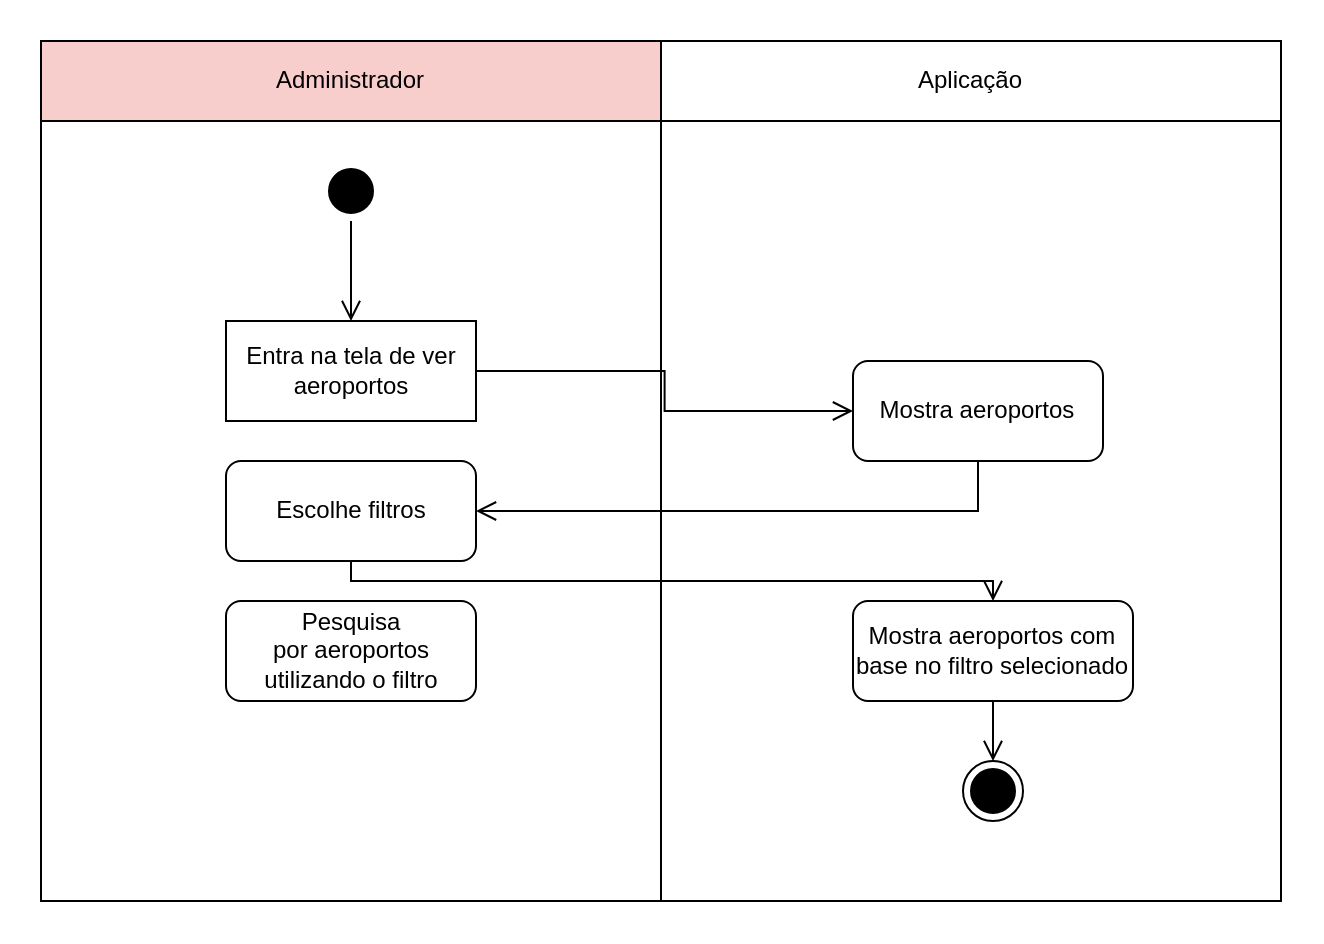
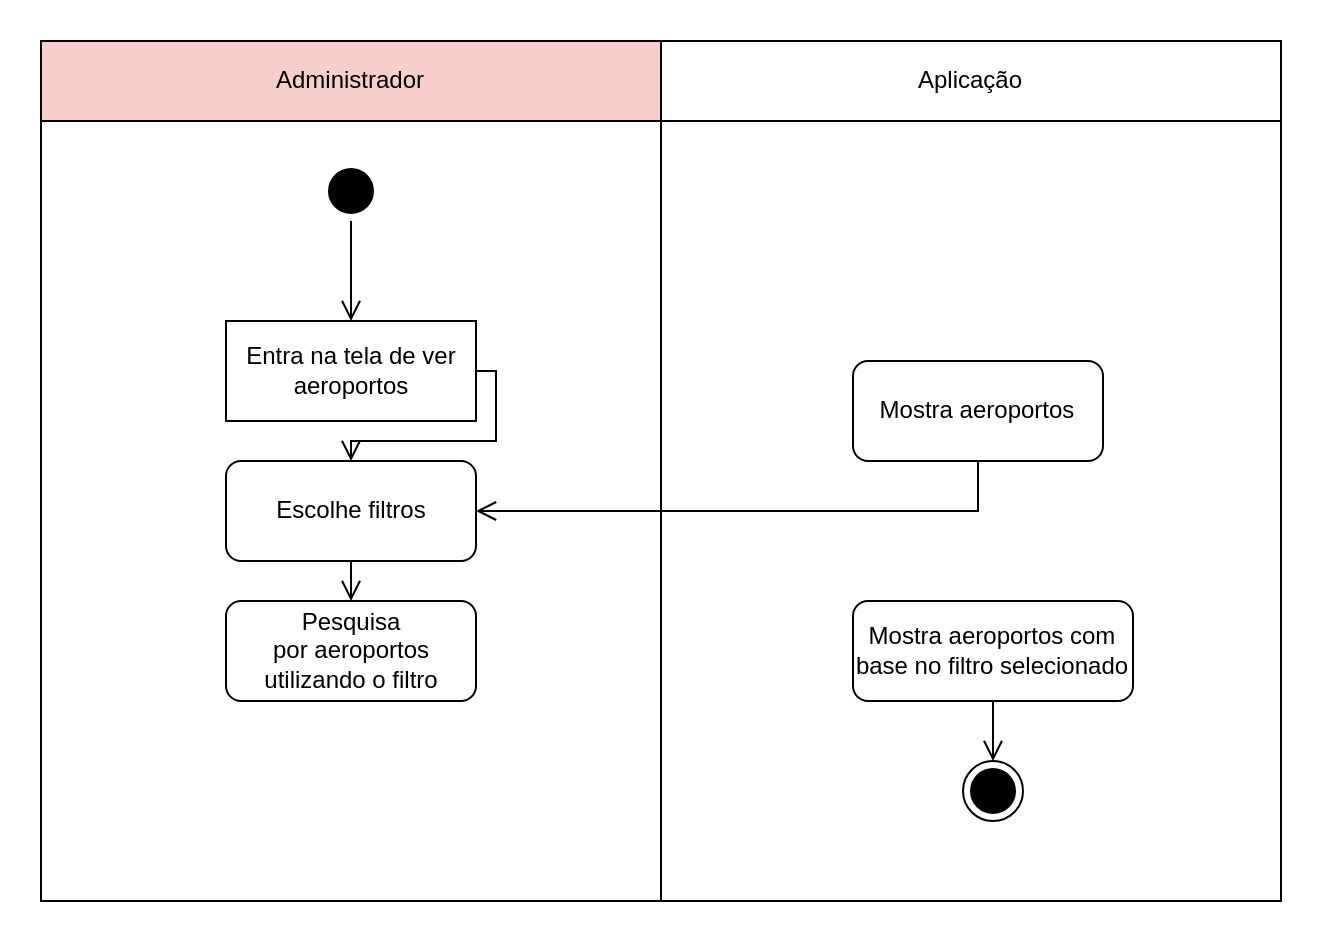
edge "Entra na tela de ver aeroportos" -> "Mostra aeroportos": now "Entra na tela de ver aeroportos" -> "Escolhe filtros"
edge "Escolhe filtros" -> "Mostra aeroportos com base no filtro selecionado": now "Escolhe filtros" -> "Pesquisa por aeroportos utilizando o filtro"
